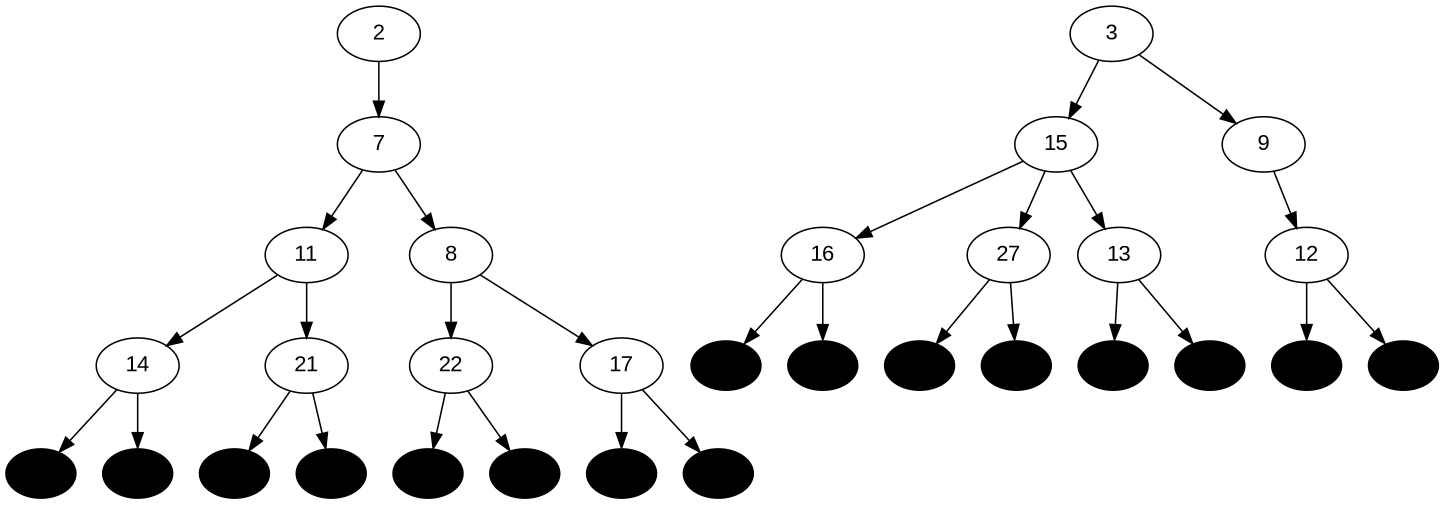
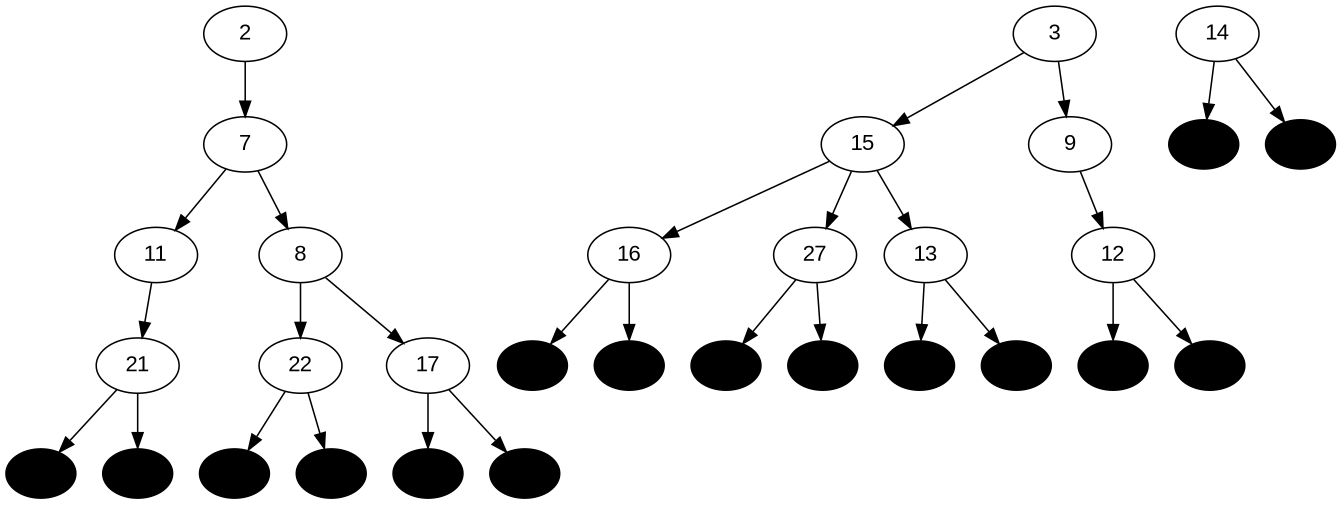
edge "11" -> "14": removed
